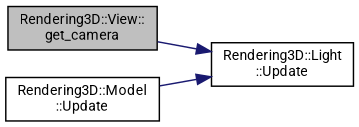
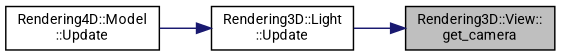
edge "Rendering3D::View:: get_camera" -> "Rendering3D::Light ::Update": reversed
node "Rendering3D::Model ::Update": label "Rendering3D::Model ::Update" -> "Rendering4D::Model ::Update"
